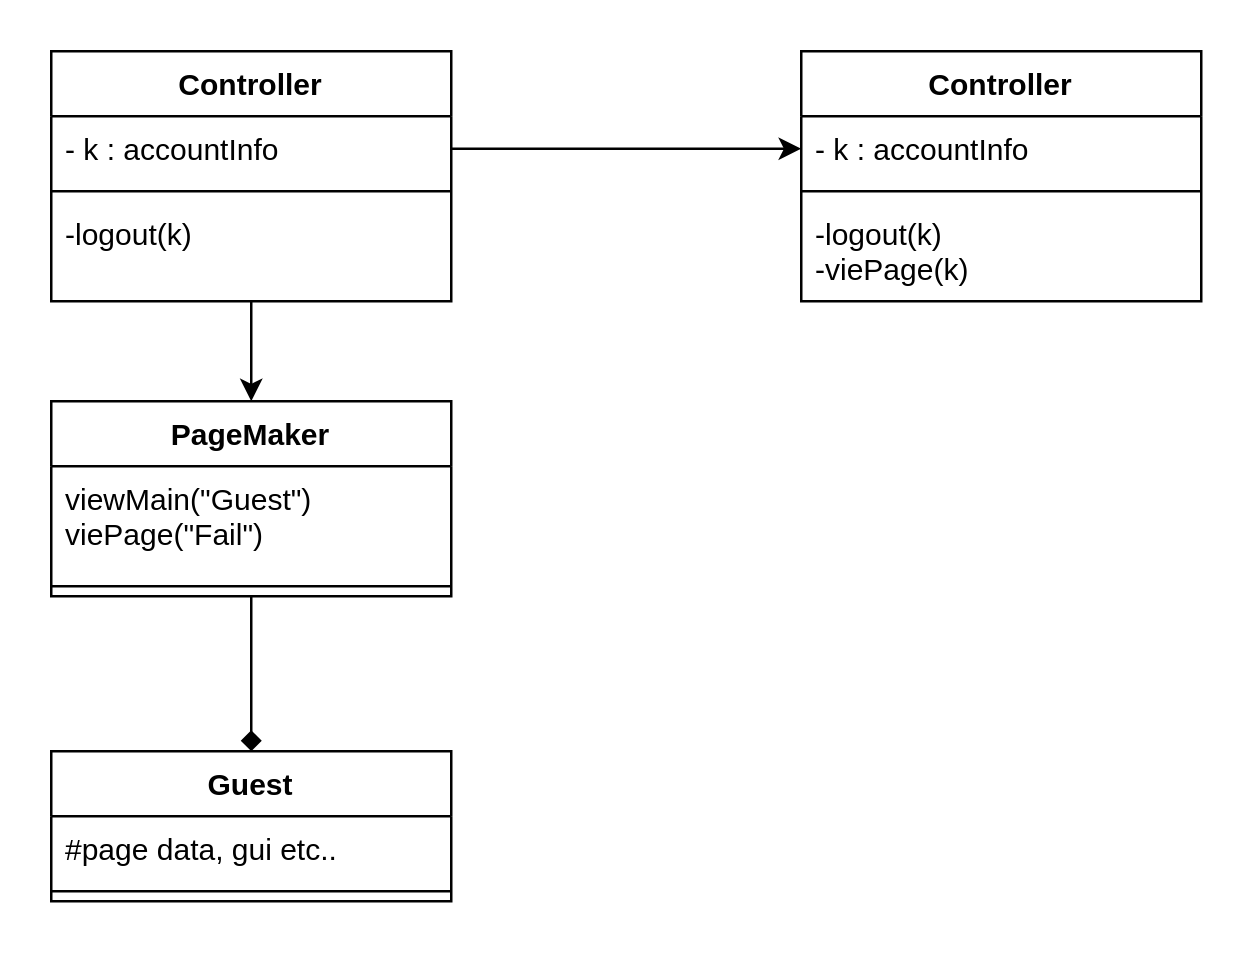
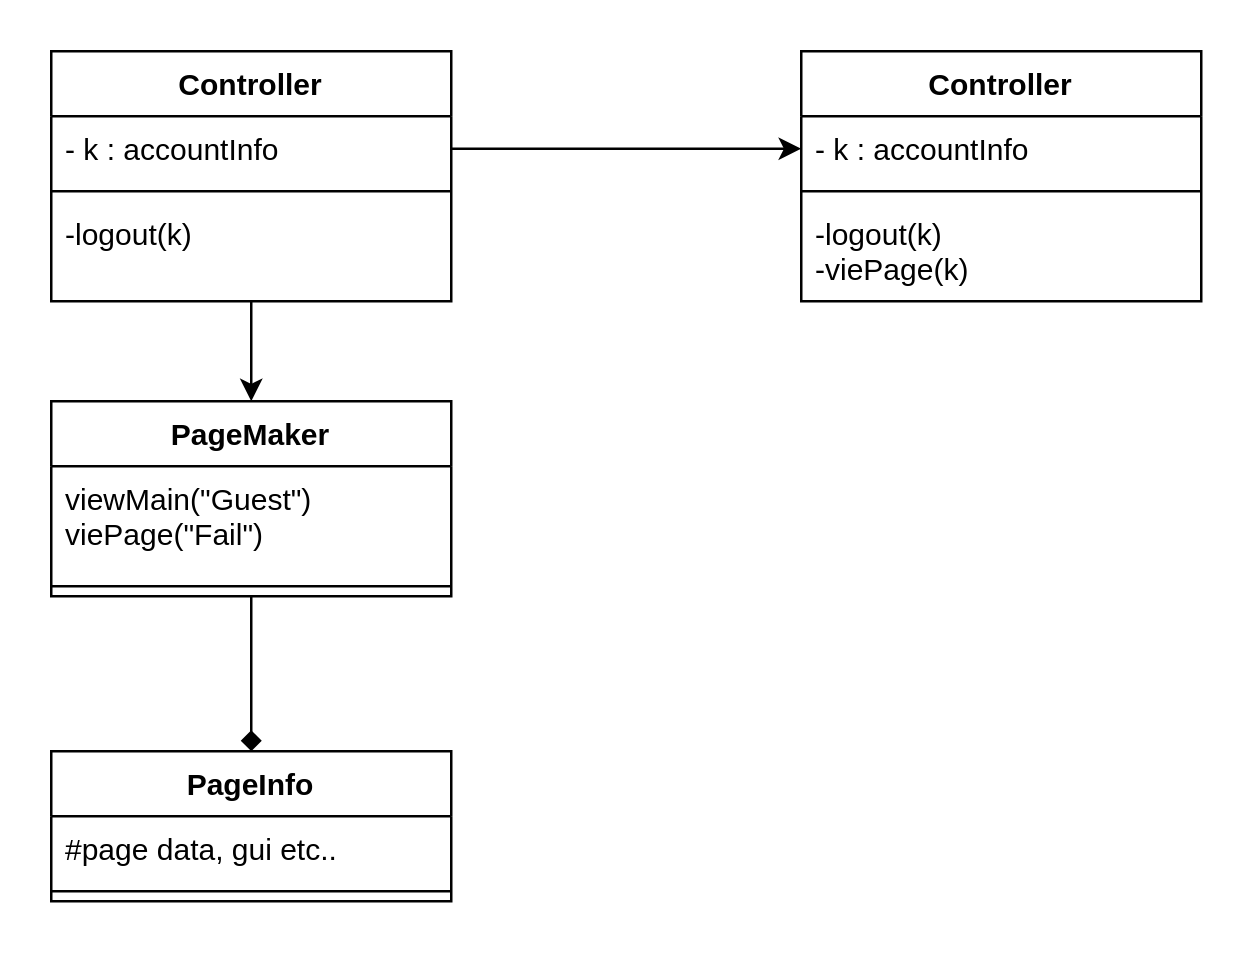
node "Guest": label "Guest" -> "PageInfo"
